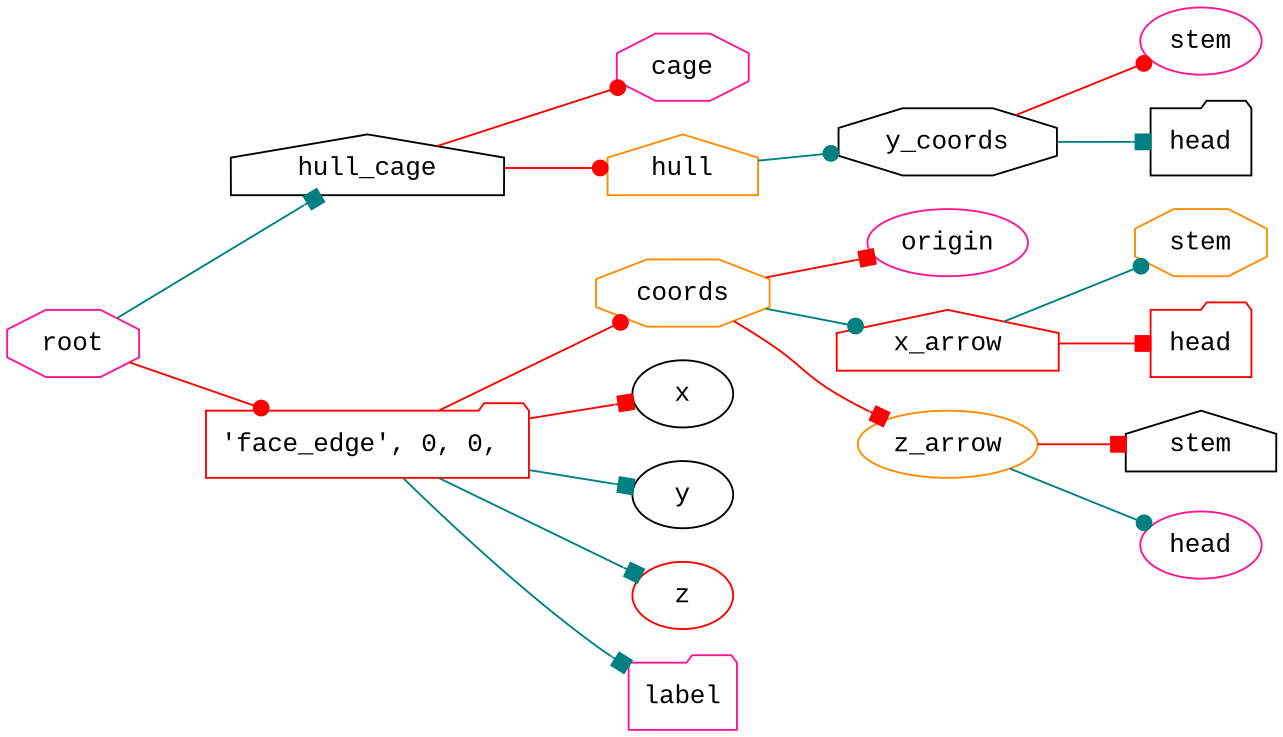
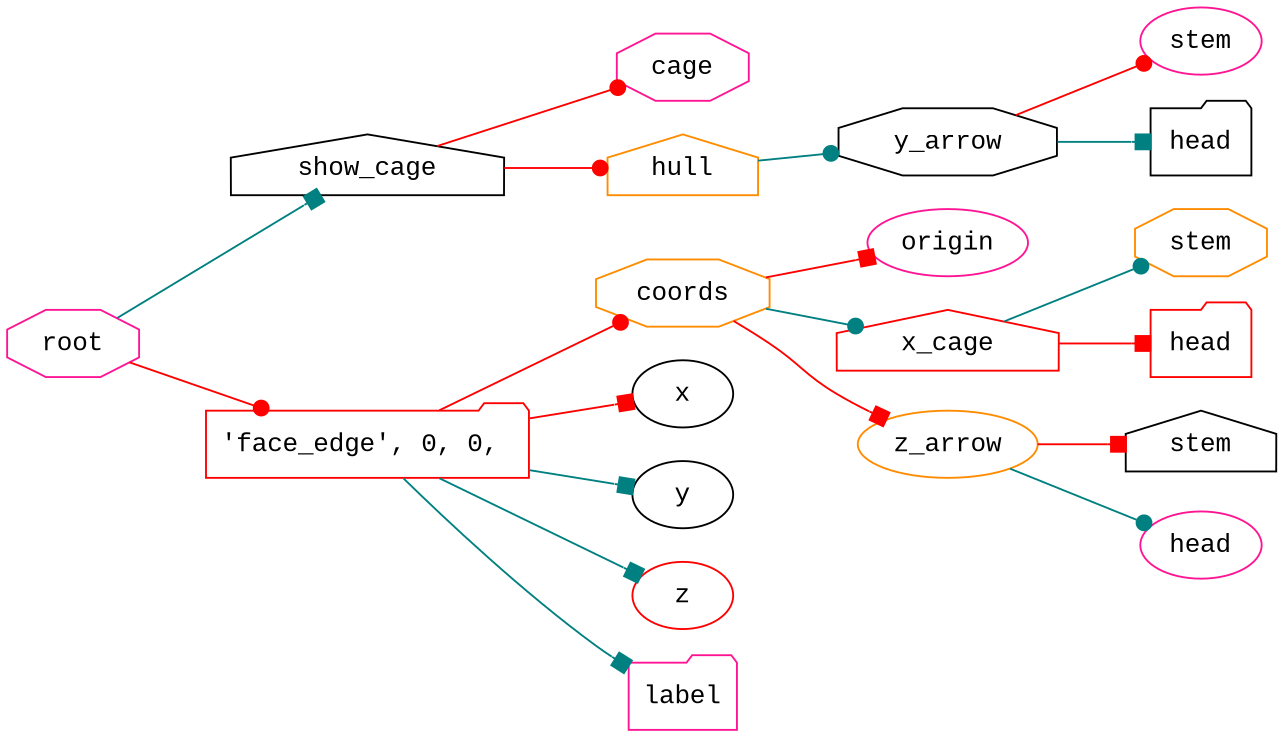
node "y_coords": label "y_coords" -> "y_arrow"
node "hull_cage": label "hull_cage" -> "show_cage"
node "x_arrow": label "x_arrow" -> "x_cage"
